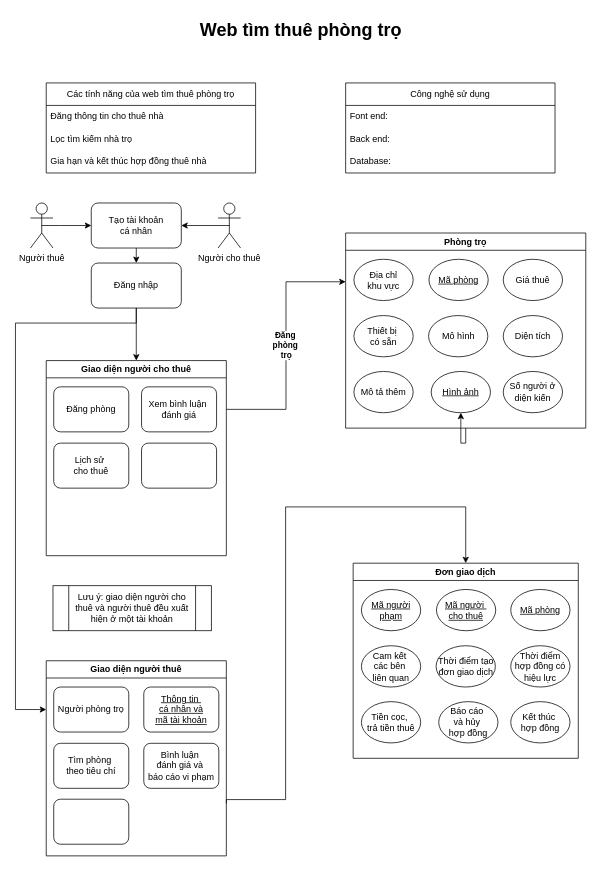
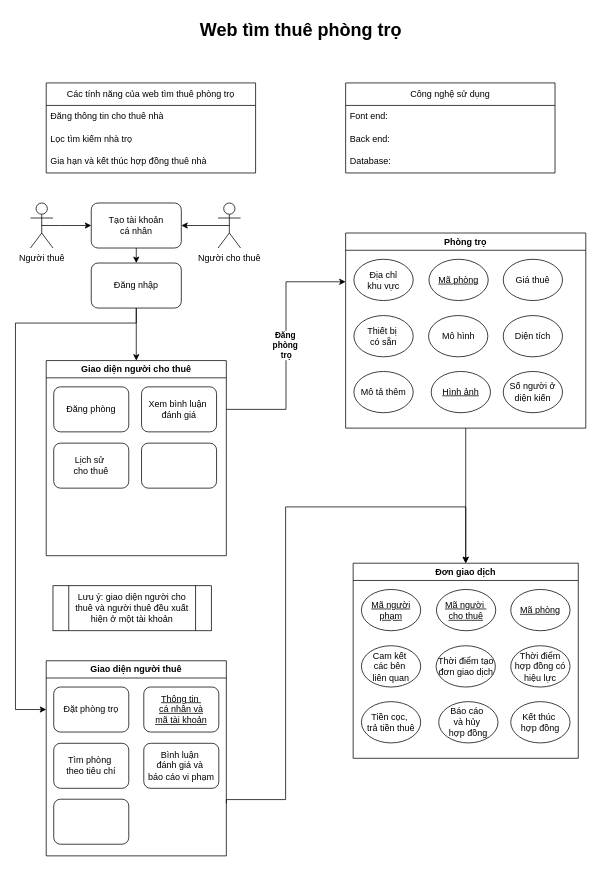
edge "Phòng trọ" -> "Hình ảnh": now "Phòng trọ" -> "Đơn giao dịch"
node "Người phòng trọ": label "Người phòng trọ" -> "Đặt phòng trọ"
